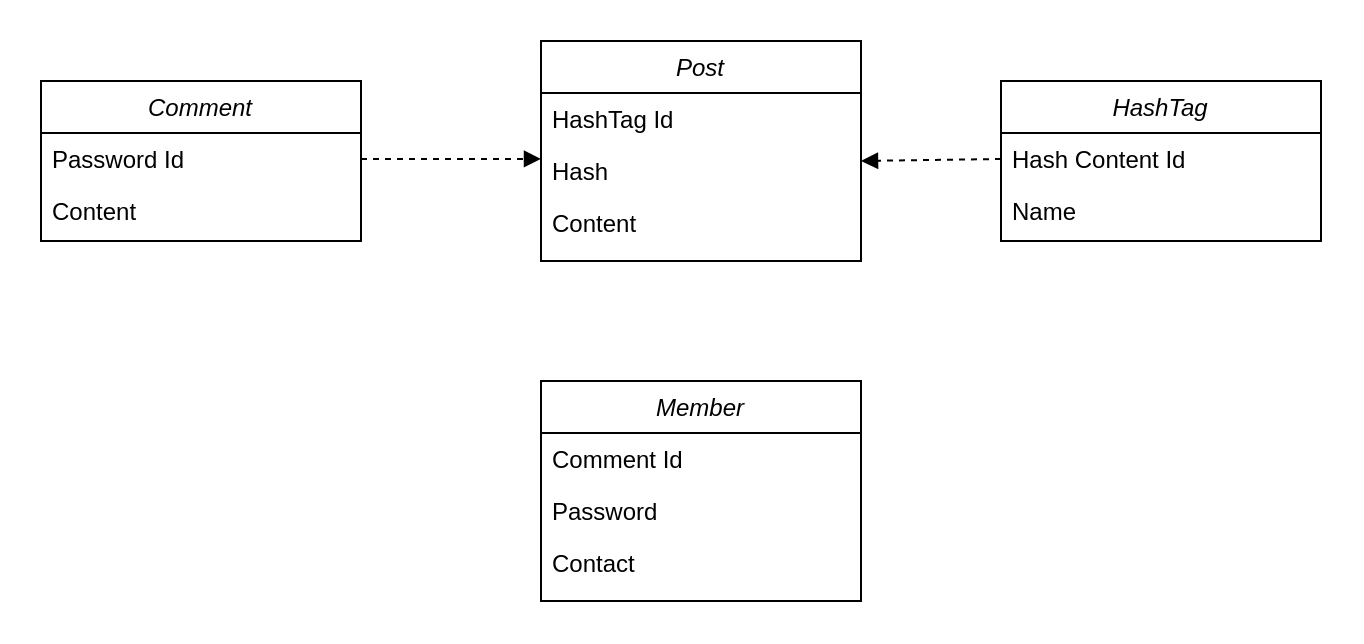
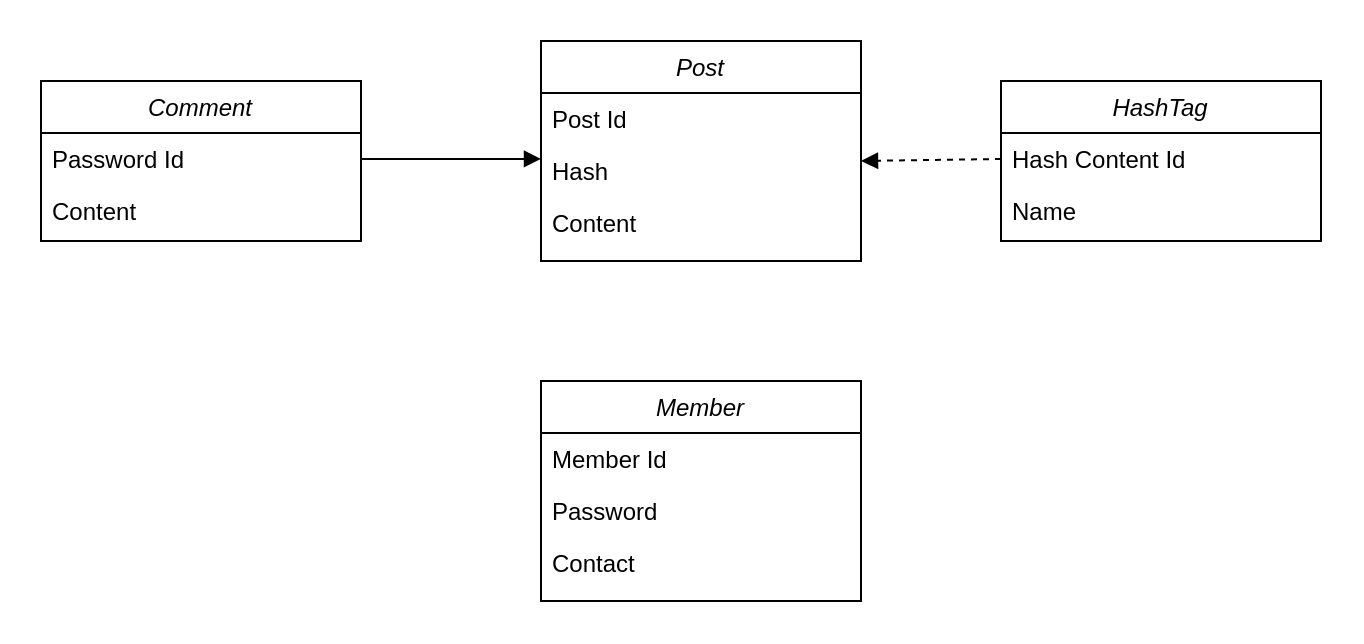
node "HashTag Id": label "HashTag Id" -> "Post Id"
edge "Password Id" -> "Hash": style dashed -> solid
node "Comment Id": label "Comment Id" -> "Member Id"
